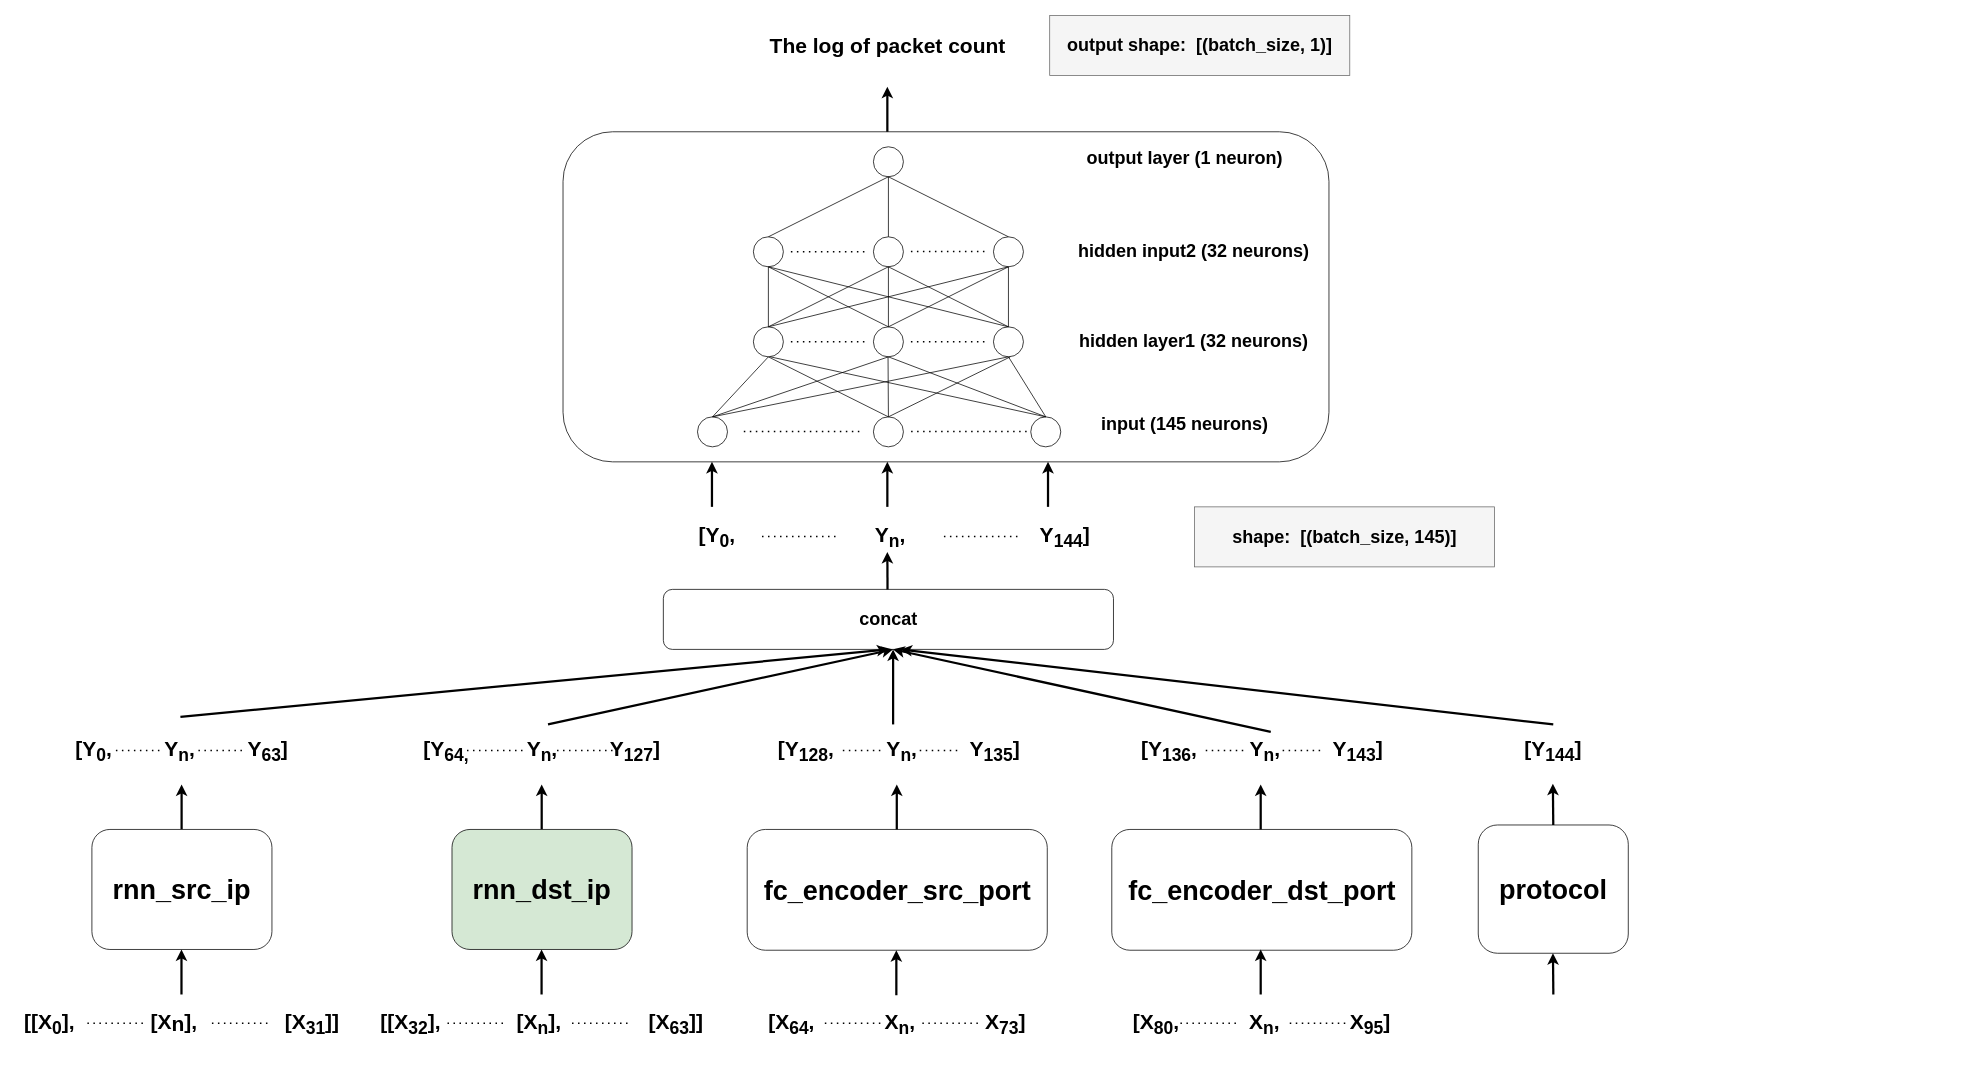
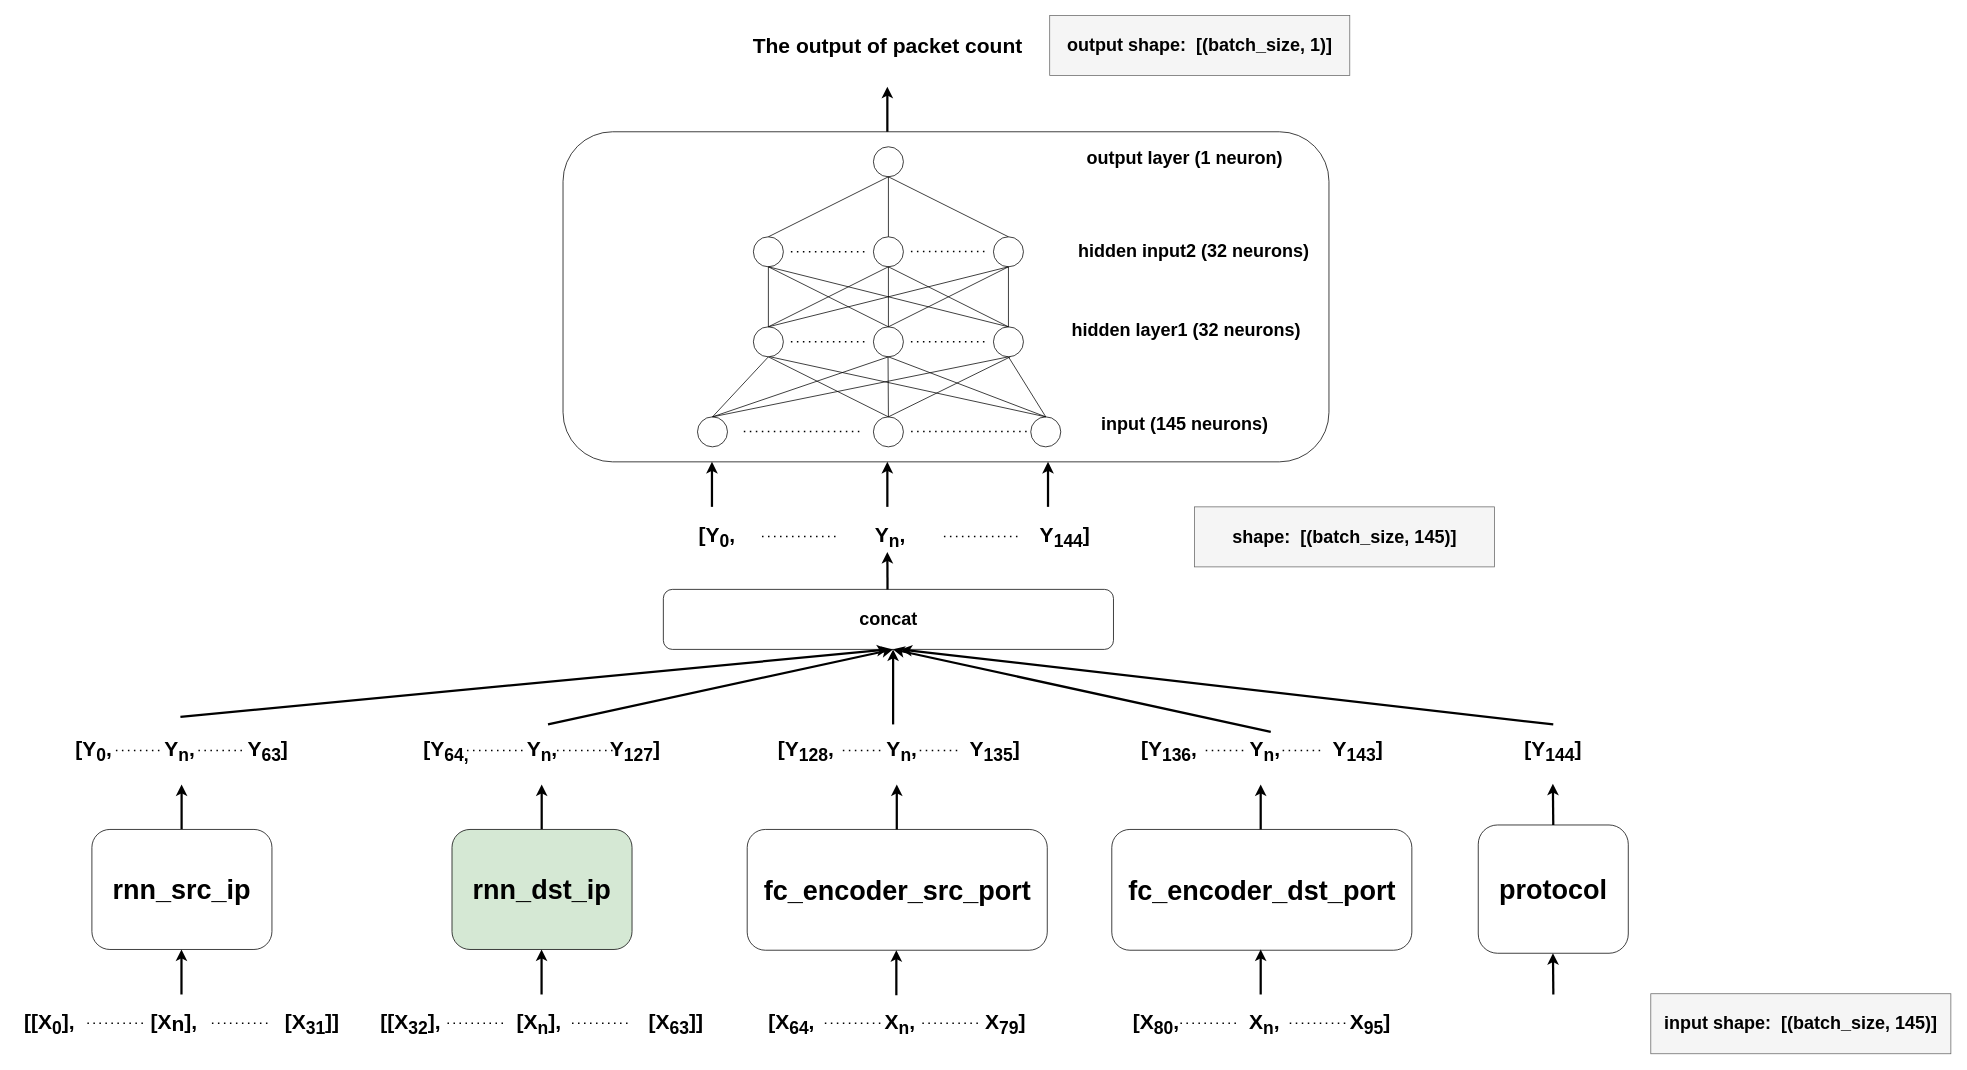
node "The log of packet count": label "The log of packet count" -> "The output of packet count"
node "hidden layer1 (32 neurons)": moved (1194, 342) -> (1186, 330)
node "[X64, Xn, X73]": label "[X64, Xn, X73]" -> "[X64, Xn, X79]"
node "input shape: [(batch_size, 145)]": added
